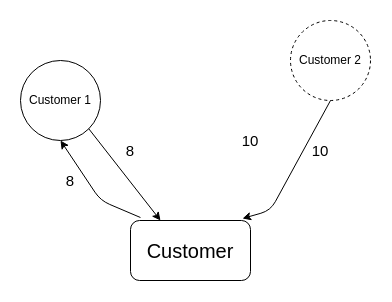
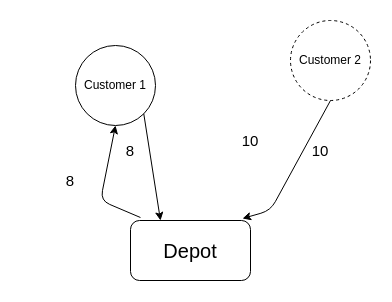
node "Customer 1": moved (61, 101) -> (116, 86)
node "Customer": label "Customer" -> "Depot"
